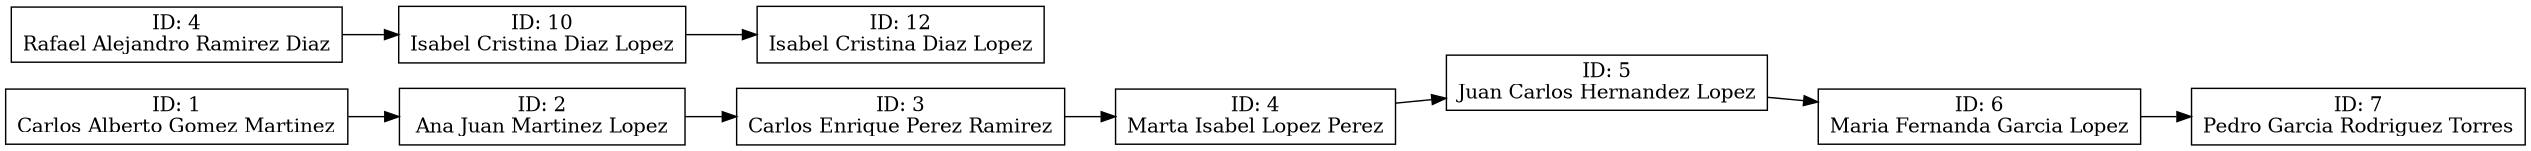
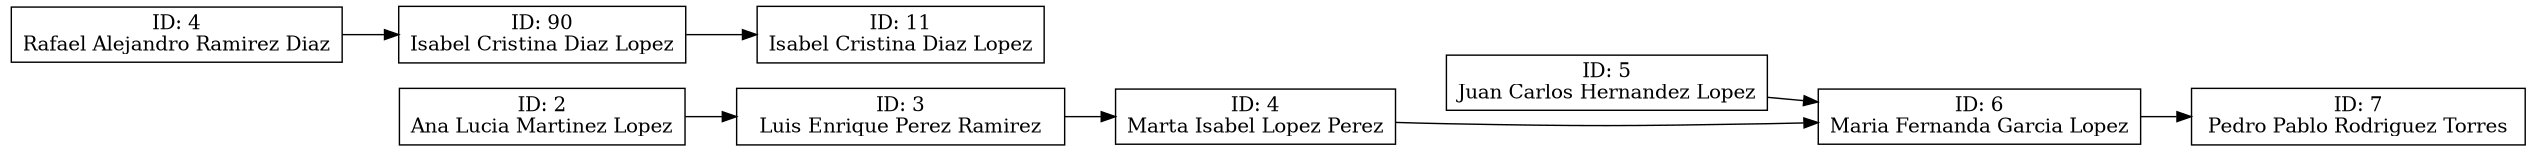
node "ID: 10 Isabel Cristina Diaz Lopez": label "ID: 10 Isabel Cristina Diaz Lopez" -> "ID: 90 Isabel Cristina Diaz Lopez"
node "ID: 12 Isabel Cristina Diaz Lopez": label "ID: 12 Isabel Cristina Diaz Lopez" -> "ID: 11 Isabel Cristina Diaz Lopez"
edge "ID: 4 Marta Isabel Lopez Perez" -> "ID: 5 Juan Carlos Hernandez Lopez": now "ID: 4 Marta Isabel Lopez Perez" -> "ID: 6 Maria Fernanda Garcia Lopez"
node "ID: 1 Carlos Alberto Gomez Martinez": removed
node "ID: 2 Ana Juan Martinez Lopez": label "ID: 2 Ana Juan Martinez Lopez" -> "ID: 2 Ana Lucia Martinez Lopez"
node "ID: 3 Carlos Enrique Perez Ramirez": label "ID: 3 Carlos Enrique Perez Ramirez" -> "ID: 3 Luis Enrique Perez Ramirez"
node "ID: 7 Pedro Garcia Rodriguez Torres": label "ID: 7 Pedro Garcia Rodriguez Torres" -> "ID: 7 Pedro Pablo Rodriguez Torres"
